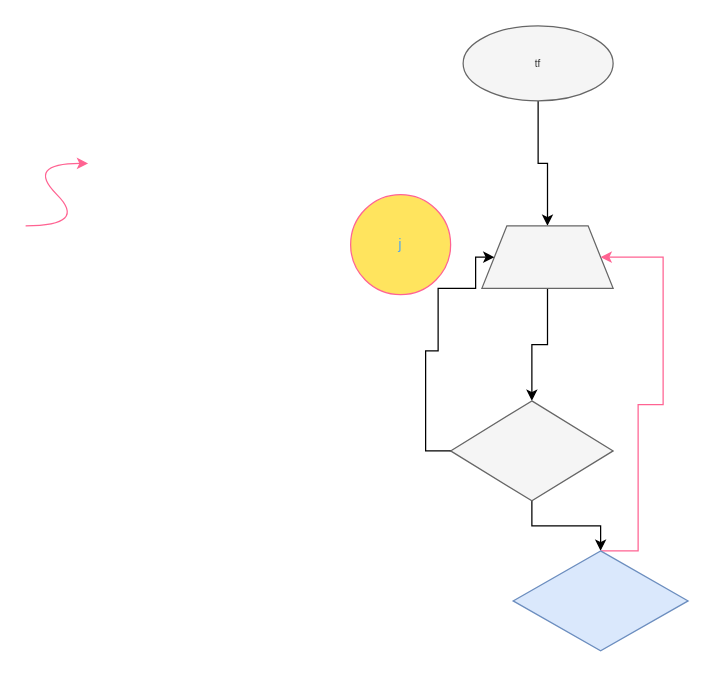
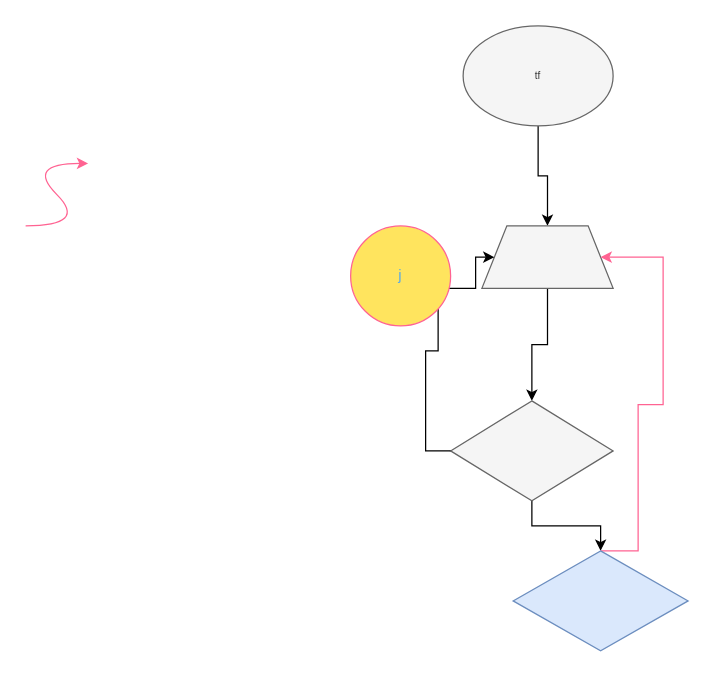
node "tf": size 150x75 -> 150x100
node "j": moved (401, 244) -> (401, 276)
